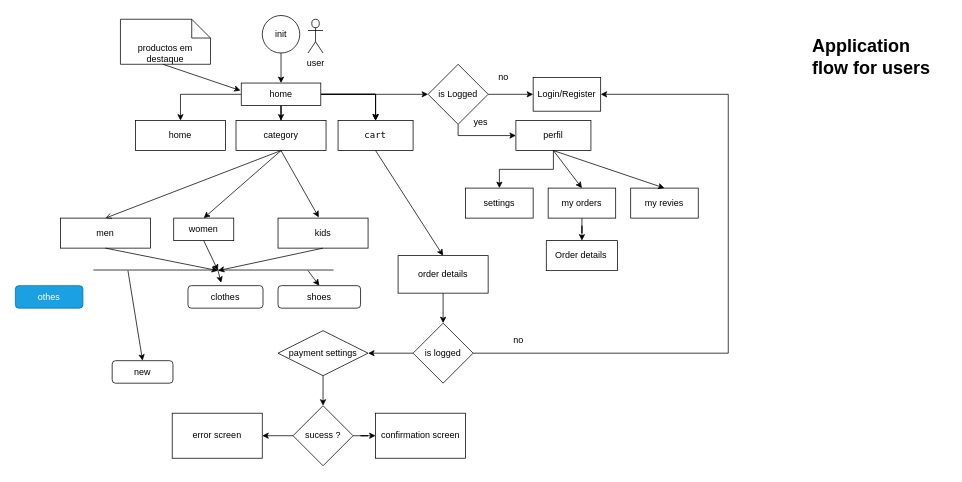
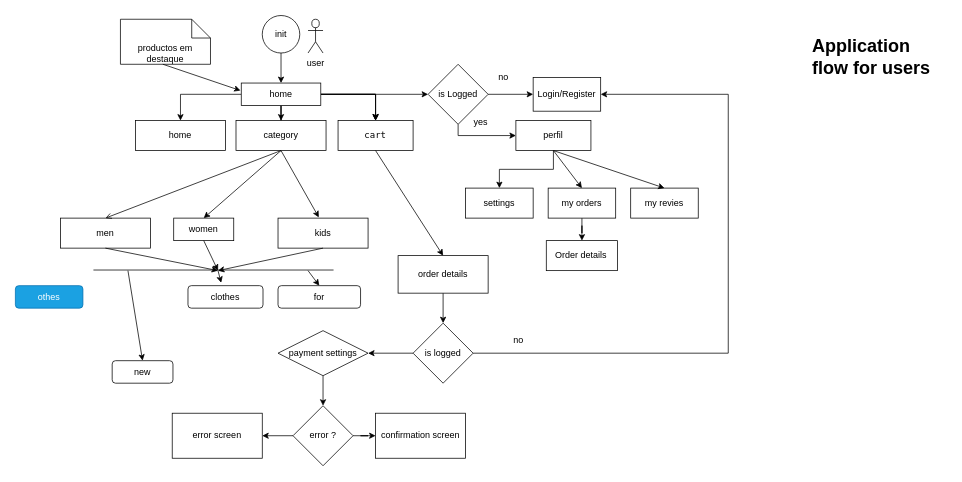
node "shoes": label "shoes" -> "for"
node "sucess ?": label "sucess ?" -> "error ?"
